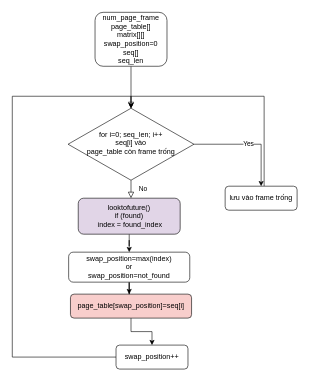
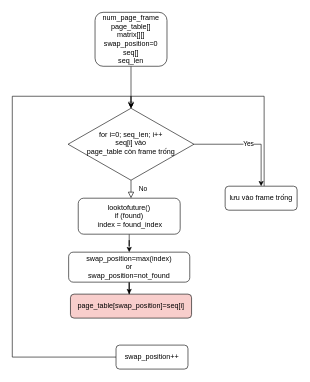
node "looktofuture() if (found) index = found_index": fillcolor #e1d5e7 -> #ffffff
edge "page_table[swap_position]=seq[i]" -> "swap_position++": removed
